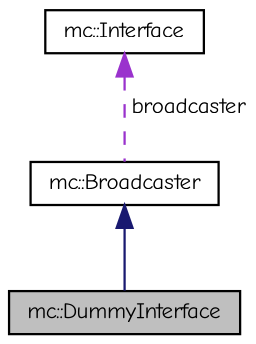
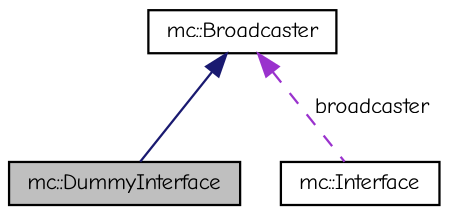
edge "mc::Broadcaster" -> "mc::Interface": reversed
